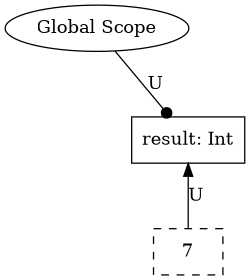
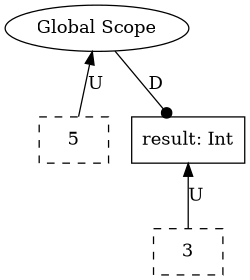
edge "Global Scope" -- "result: Int": label "U" -> "D"
node "5": added
node "7": label "7" -> "3"
